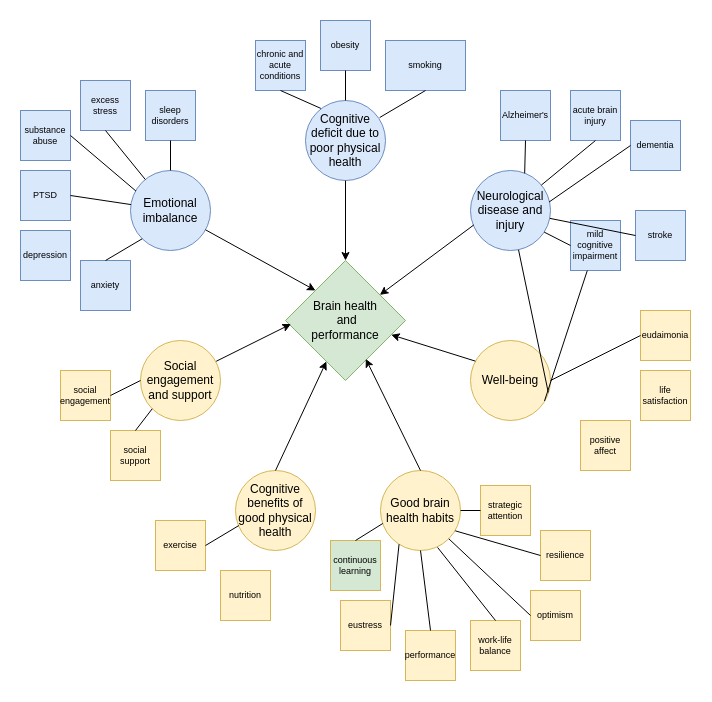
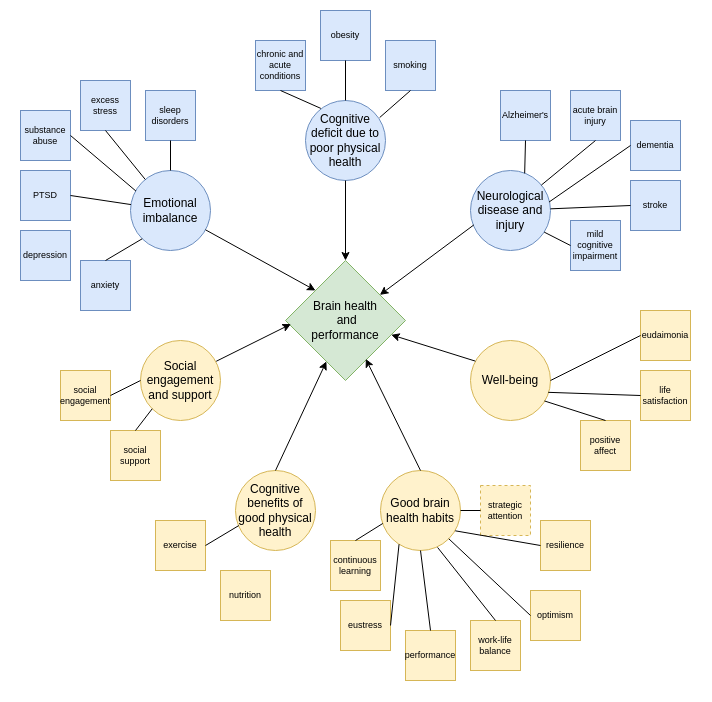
node "obesity": moved (346, 46) -> (346, 36)
node "smoking": size 80x50 -> 50x50
node "stroke": moved (661, 236) -> (656, 206)
edge "Neurological disease and injury" -- "Well-being": now "life satisfaction" -- "Well-being"
edge "mild cognitive impairment" -- "Well-being": now "positive affect" -- "Well-being"
node "strategic attention": style solid -> dashed
node "resilience": moved (566, 556) -> (566, 546)
node "continuous learning": fillcolor #d5e8d4 -> #fff2cc
